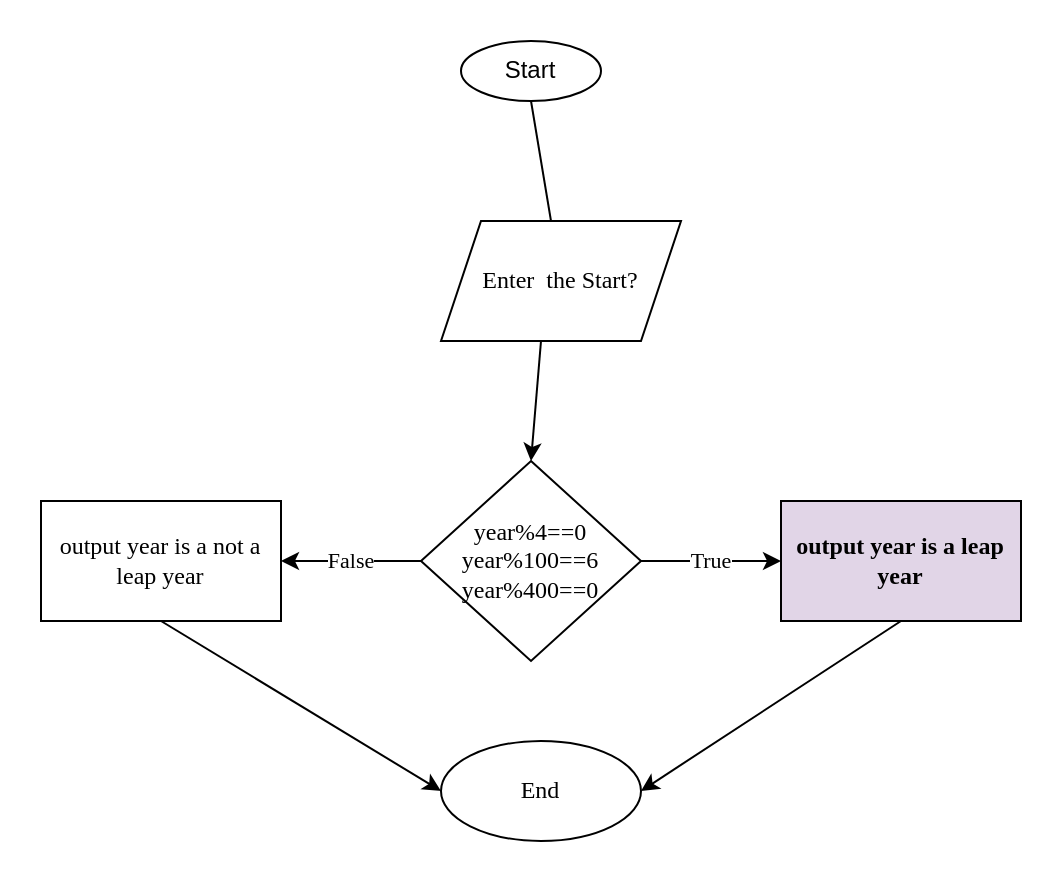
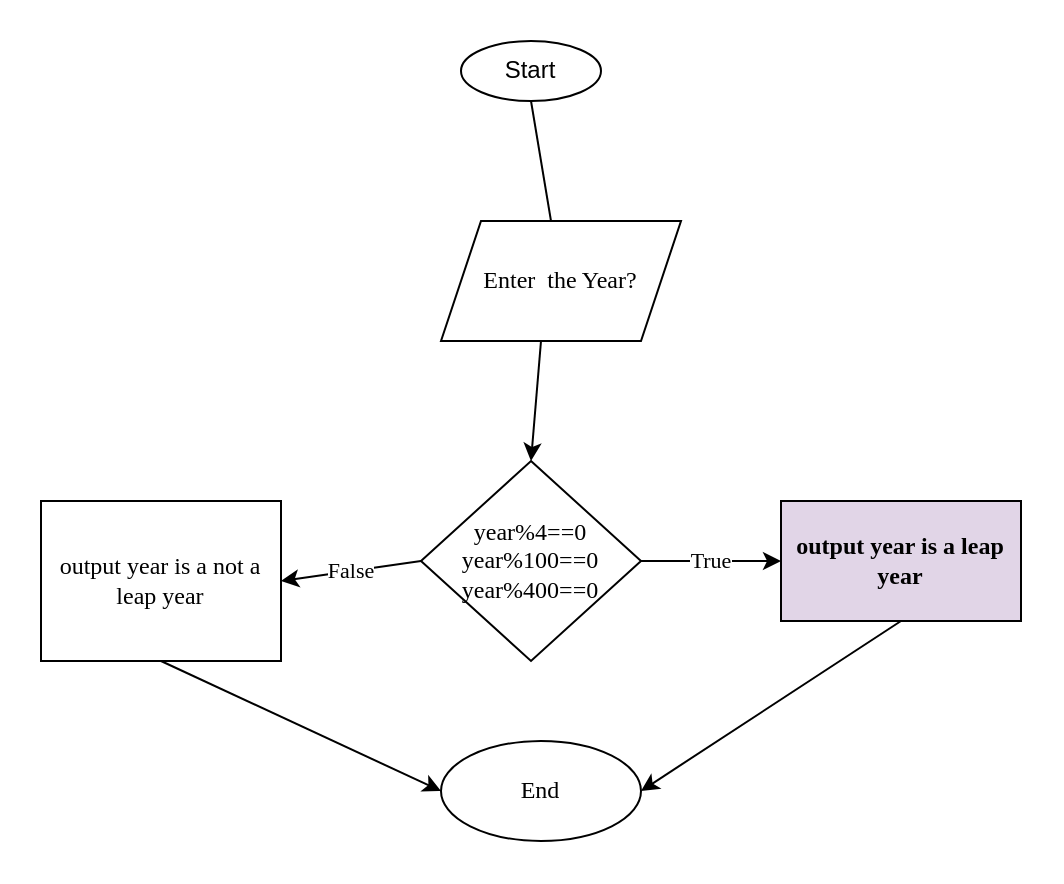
node "Enter the Start?": label "Enter the Start?" -> "Enter the Year?"
node "output year is a not a leap year": size 240x120 -> 240x160
node "year%4==0 year%100==6 year%400==0": label "year%4==0 year%100==6 year%400==0" -> "year%4==0 year%100==0 year%400==0"
